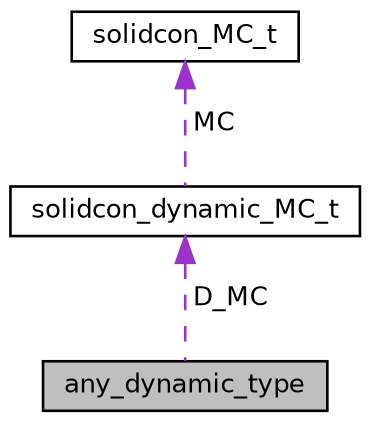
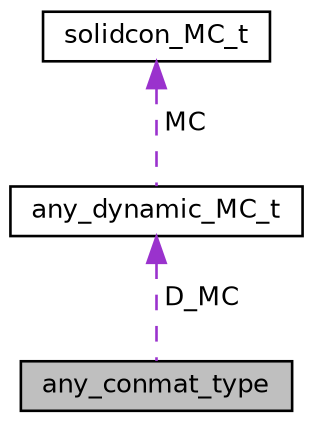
node "solidcon_dynamic_MC_t": label "solidcon_dynamic_MC_t" -> "any_dynamic_MC_t"
node "any_dynamic_type": label "any_dynamic_type" -> "any_conmat_type"
